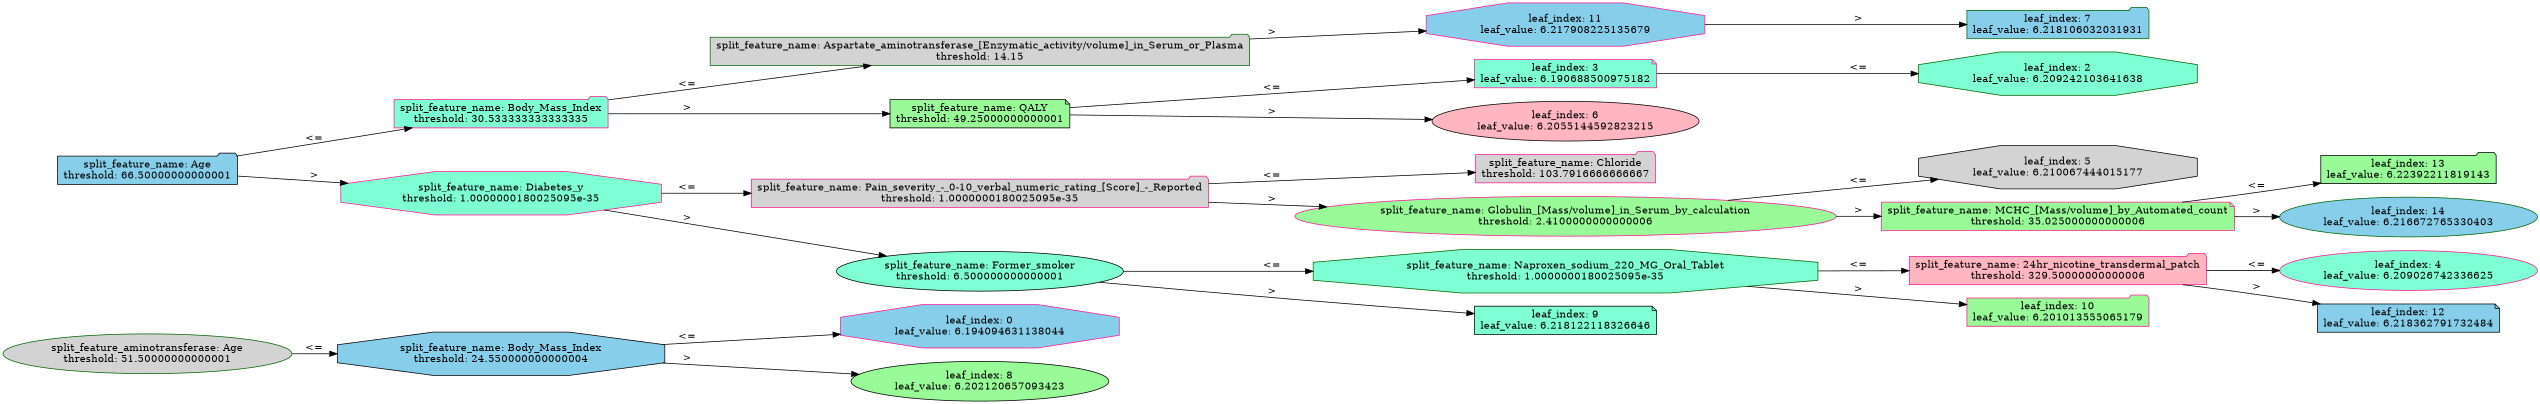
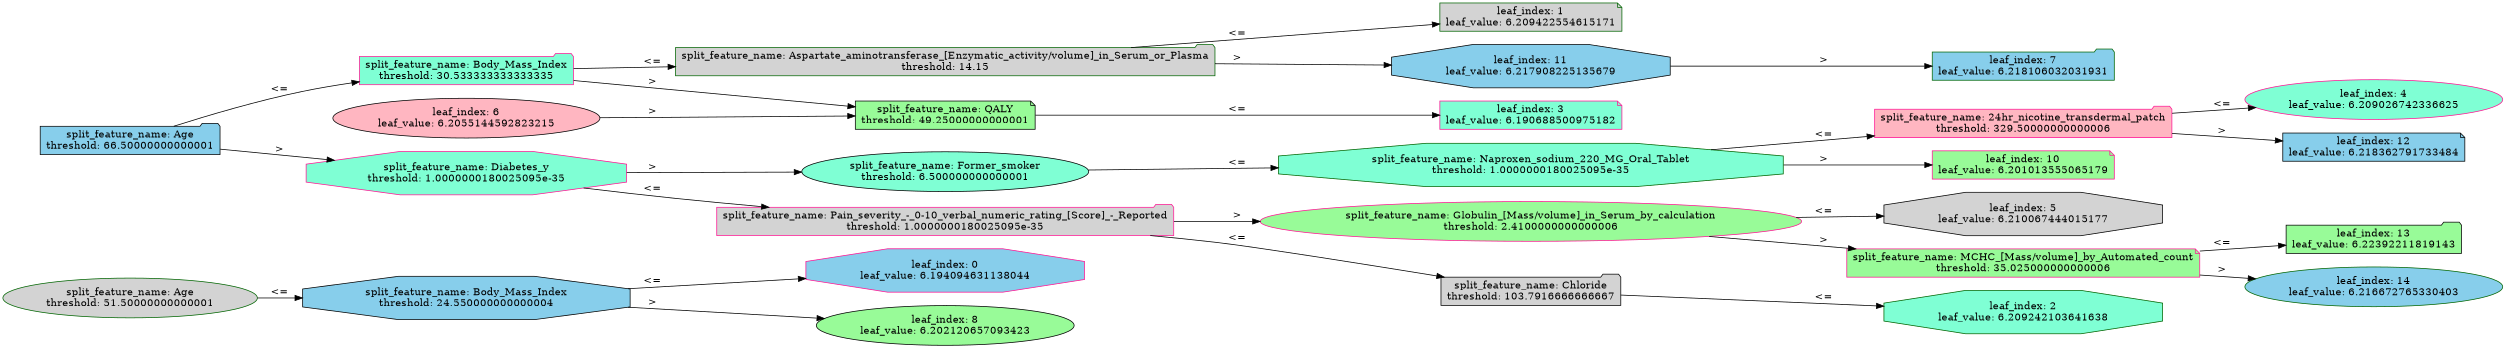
node "leaf_index: 1 leaf_value: 6.209422554615171": added
node "leaf_index: 11 leaf_value: 6.217908225135679": color deeppink -> black
edge "leaf_index: 3 leaf_value: 6.190688500975182" -> "leaf_index: 2 leaf_value: 6.209242103641638": now "split_feature_name: Chloride threshold: 103.7916666666667" -> "leaf_index: 2 leaf_value: 6.209242103641638"
edge "split_feature_name: QALY threshold: 49.25000000000001" -> "leaf_index: 6 leaf_value: 6.2055144592823215": reversed
node "split_feature_name: Chloride threshold: 103.7916666666667": color deeppink -> black
node "leaf_index: 10 leaf_value: 6.201013555065179": shape folder -> note
node "leaf_index: 12 leaf_value: 6.218362791732484": label "leaf_index: 12 leaf_value: 6.218362791732484" -> "leaf_index: 12 leaf_value: 6.218362791733484"
node "leaf_index: 9 leaf_value: 6.218122118326646": removed
node "split_feature_aminotransferase: Age threshold: 51.50000000000001": label "split_feature_aminotransferase: Age threshold: 51.50000000000001" -> "split_feature_name: Age threshold: 51.50000000000001"
